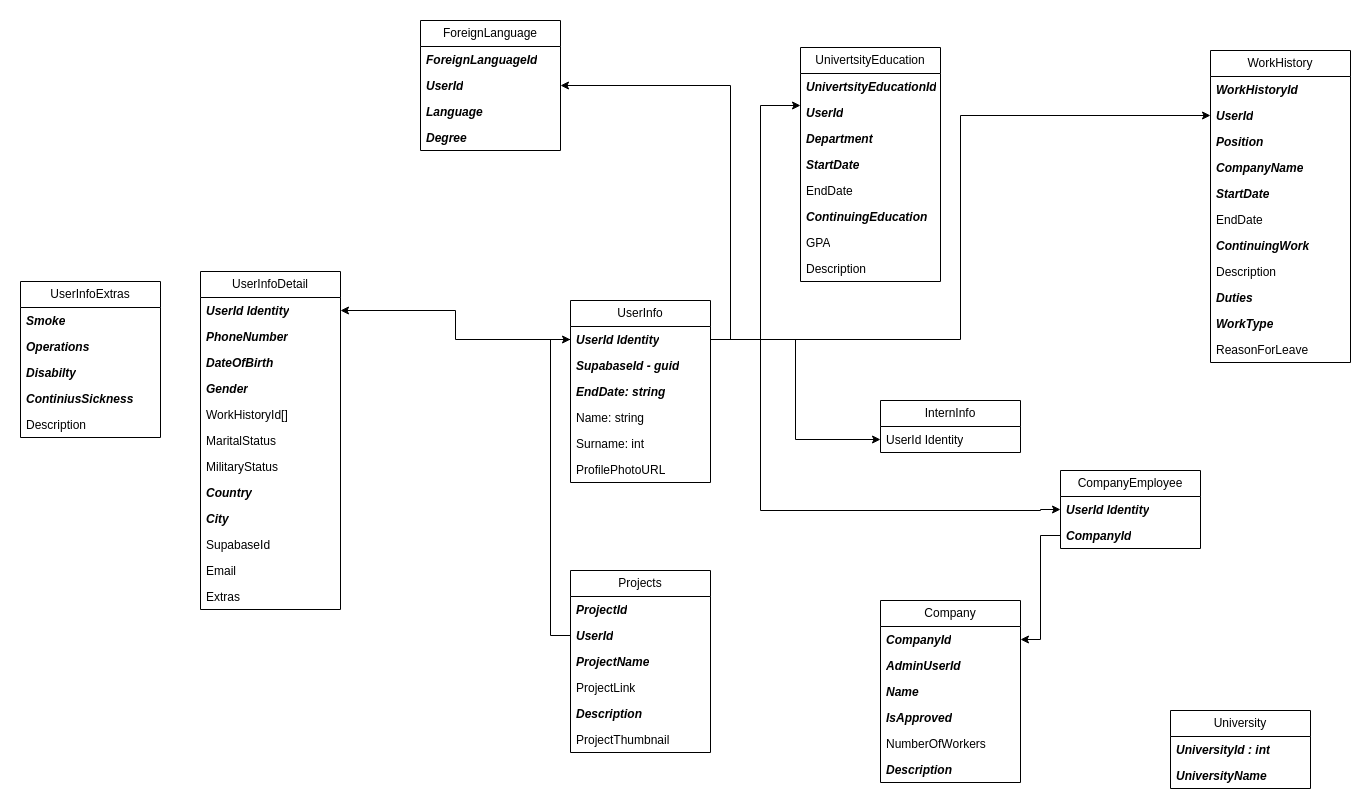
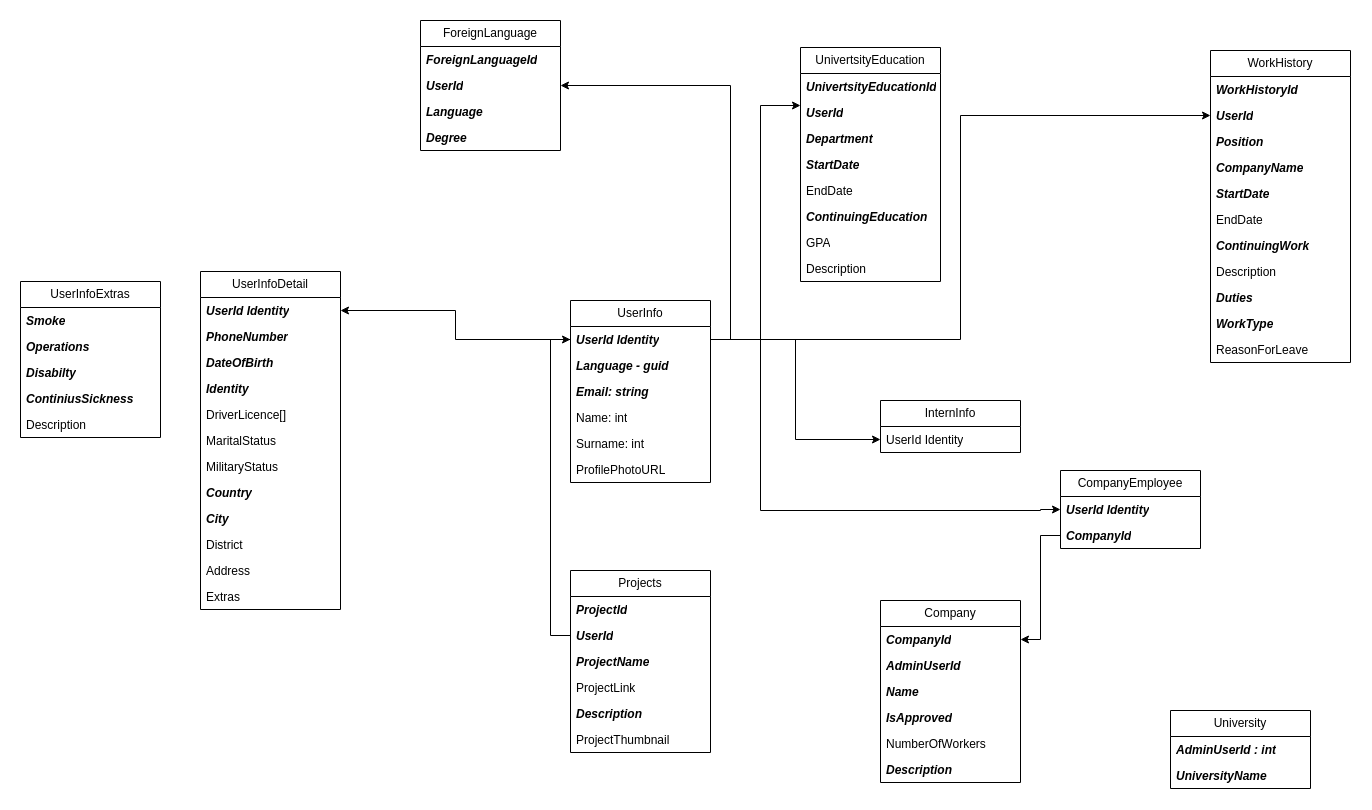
node "SupabaseId - guid": label "SupabaseId - guid" -> "Language - guid"
node "Gender": label "Gender" -> "Identity"
node "EndDate: string": label "EndDate: string" -> "Email: string"
node "WorkHistoryId[]": label "WorkHistoryId[]" -> "DriverLicence[]"
node "Name: string": label "Name: string" -> "Name: int"
node "SupabaseId": label "SupabaseId" -> "District"
node "Email": label "Email" -> "Address"
node "UniversityId : int": label "UniversityId : int" -> "AdminUserId : int"
